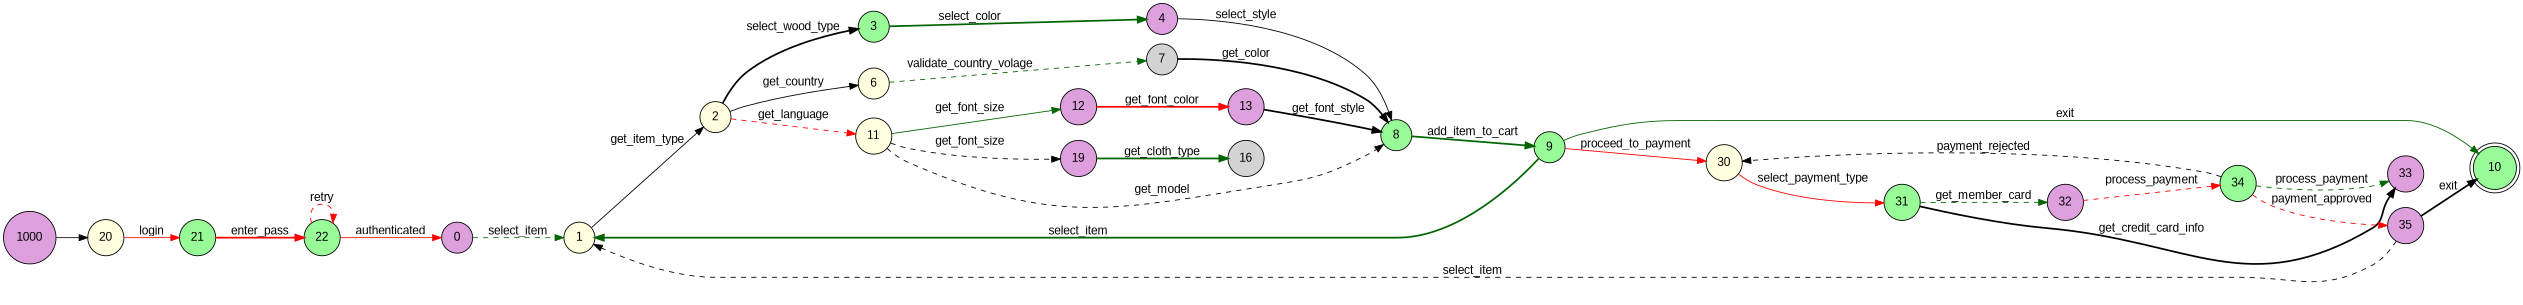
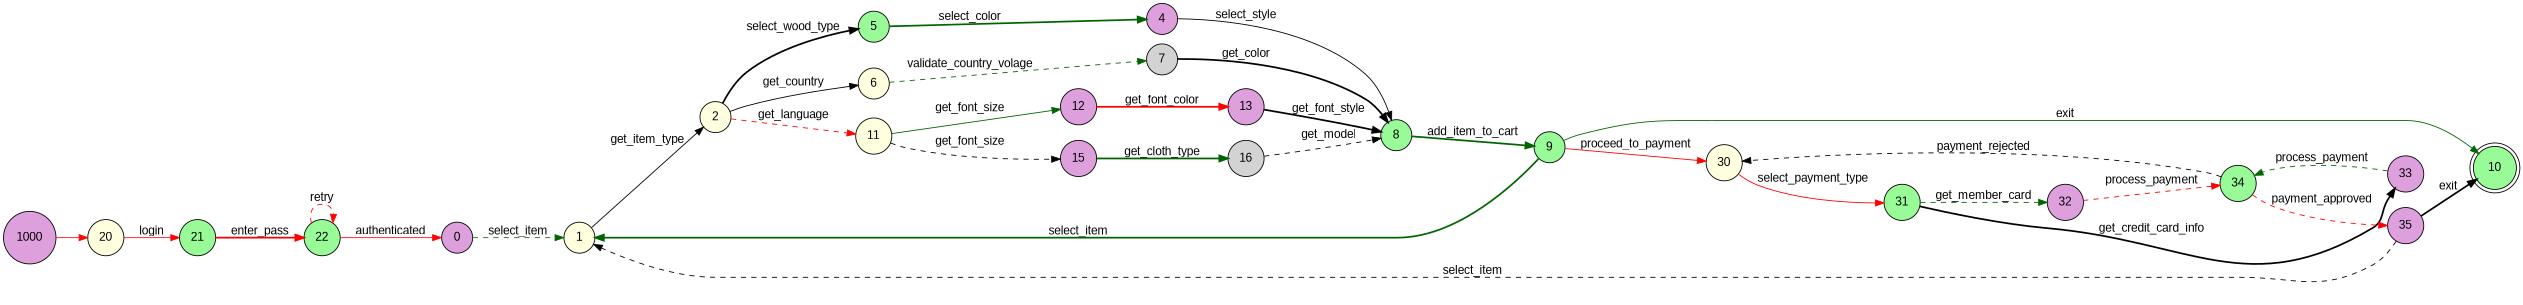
node "3": label "3" -> "5"
node "19": label "19" -> "15"
edge "34" -> "33": reversed
edge "11" -> "8": now "16" -> "8"
edge "1000" -> "20": color black -> red
